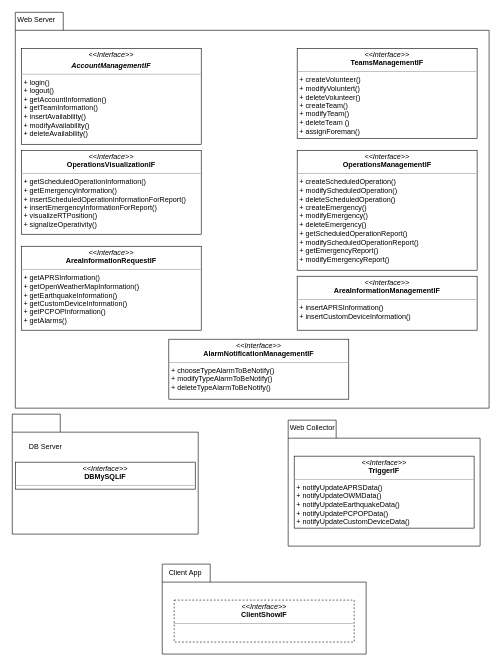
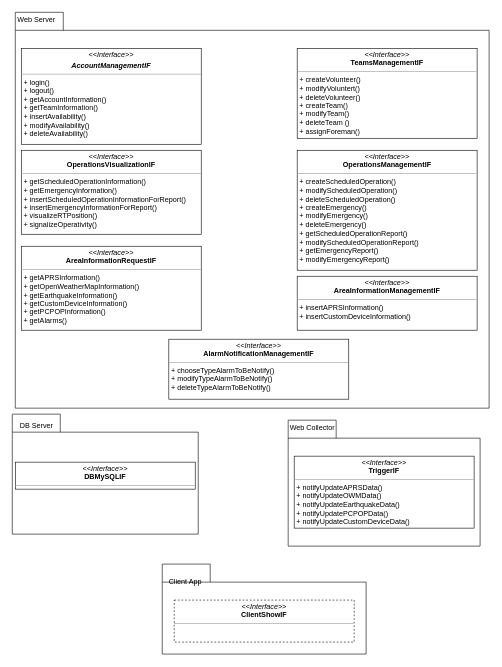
node "DB Server": moved (45, 447) -> (36, 426)
node "Client App": moved (185, 573) -> (185, 582)
